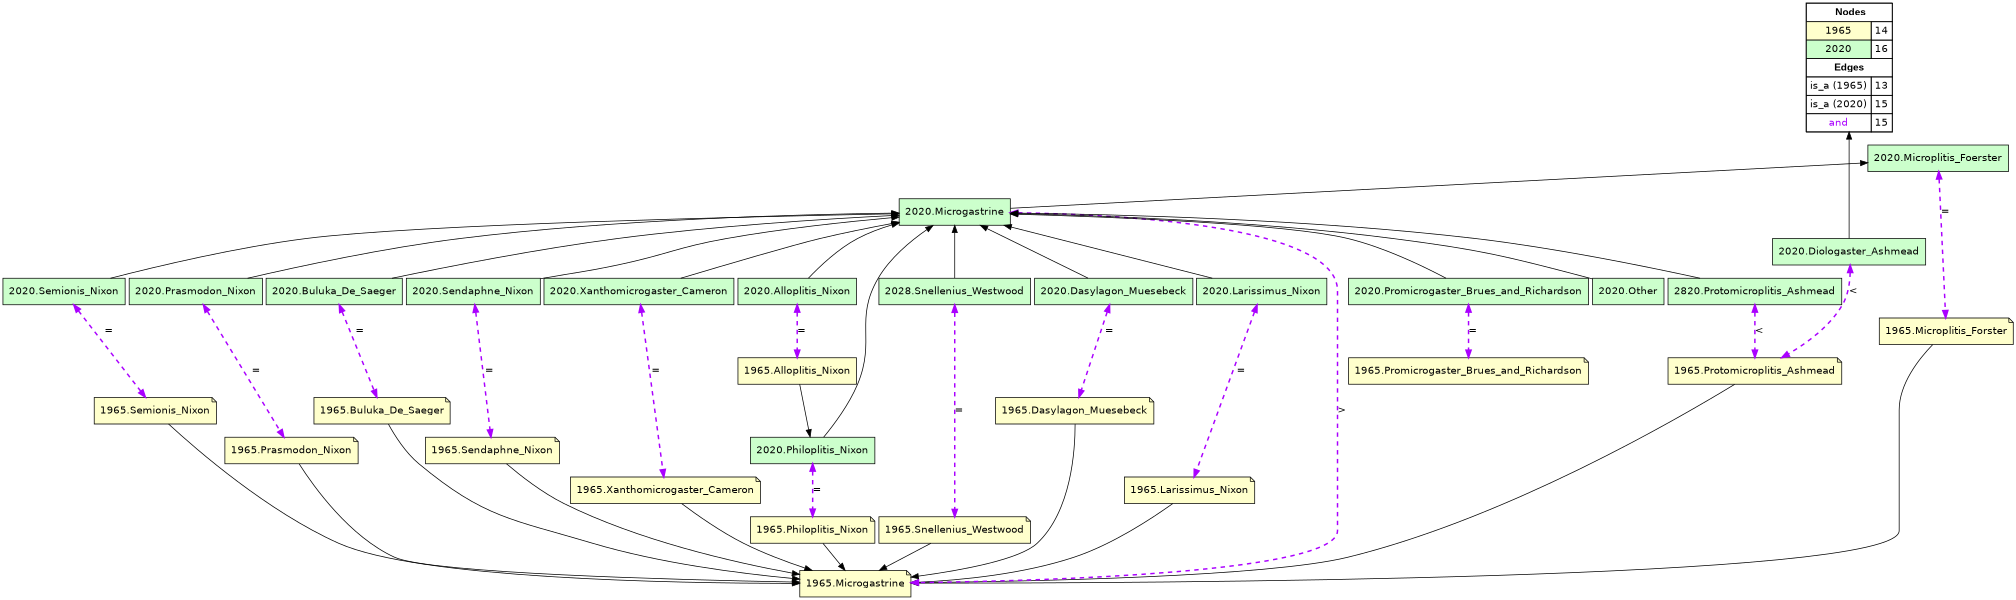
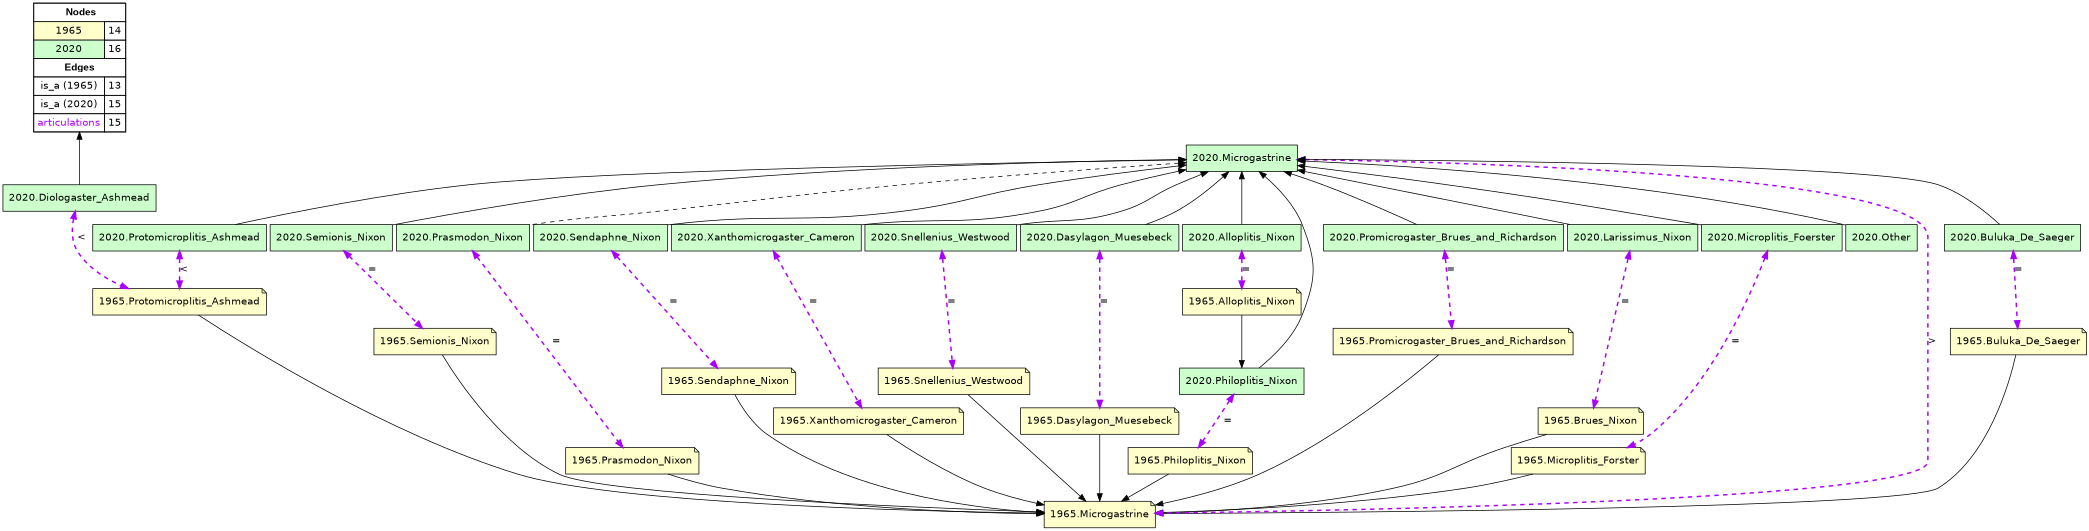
node "Nodes": text "and" -> "articulations"
edge "2020.Microgastrine" -> "2020.Microplitis_Foerster": reversed
edge "2020.Prasmodon_Nixon" -> "2020.Microgastrine": style solid -> dashed
node "2028.Snellenius_Westwood": label "2028.Snellenius_Westwood" -> "2020.Snellenius_Westwood"
node "2820.Protomicroplitis_Ashmead": label "2820.Protomicroplitis_Ashmead" -> "2020.Protomicroplitis_Ashmead"
node "1965.Alloplitis_Nixon": shape box -> note
edge "1965.Promicrogaster_Brues_and_Richardson" -> "1965.Microgastrine": added
node "1965.Larissimus_Nixon": label "1965.Larissimus_Nixon" -> "1965.Brues_Nixon"
